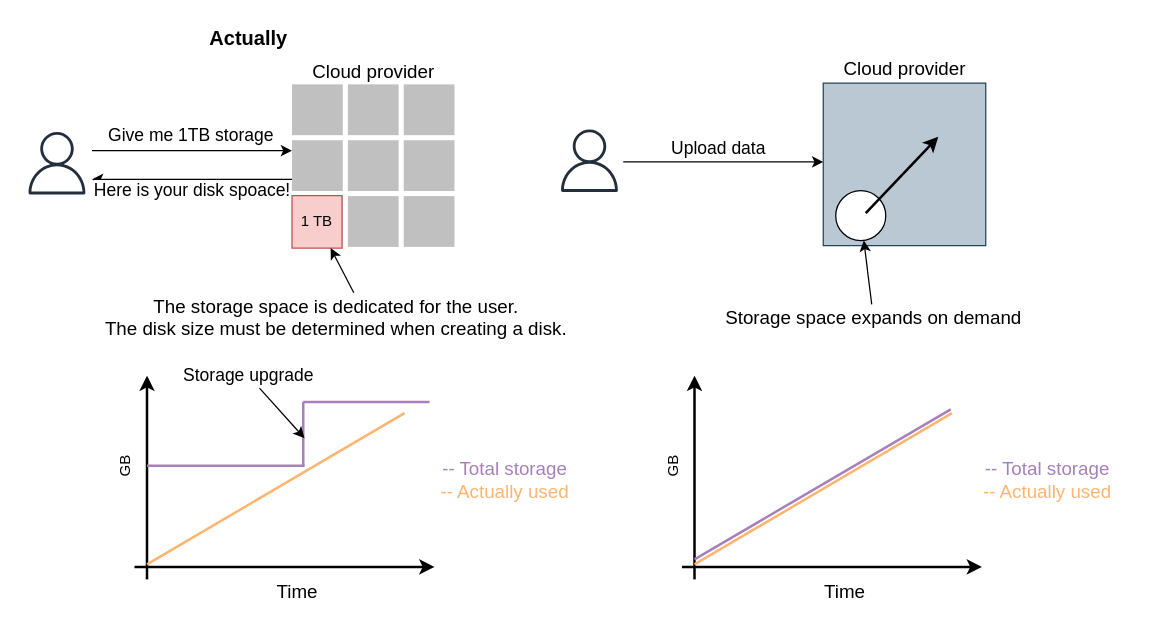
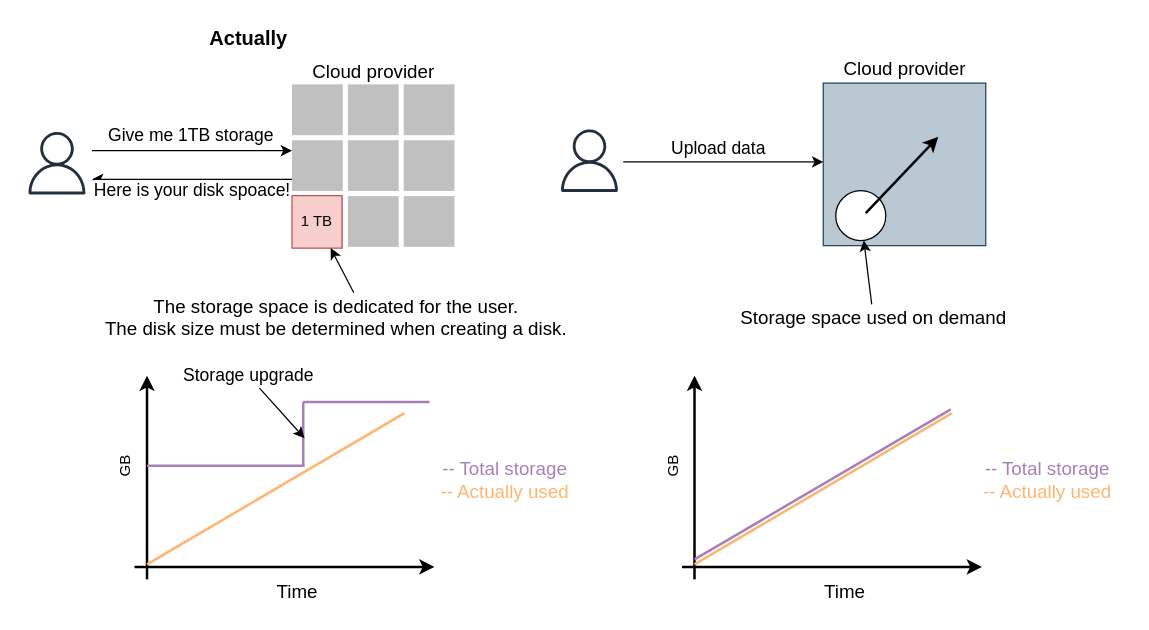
node "Storage space expands on demand": label "Storage space expands on demand" -> "Storage space used on demand"
